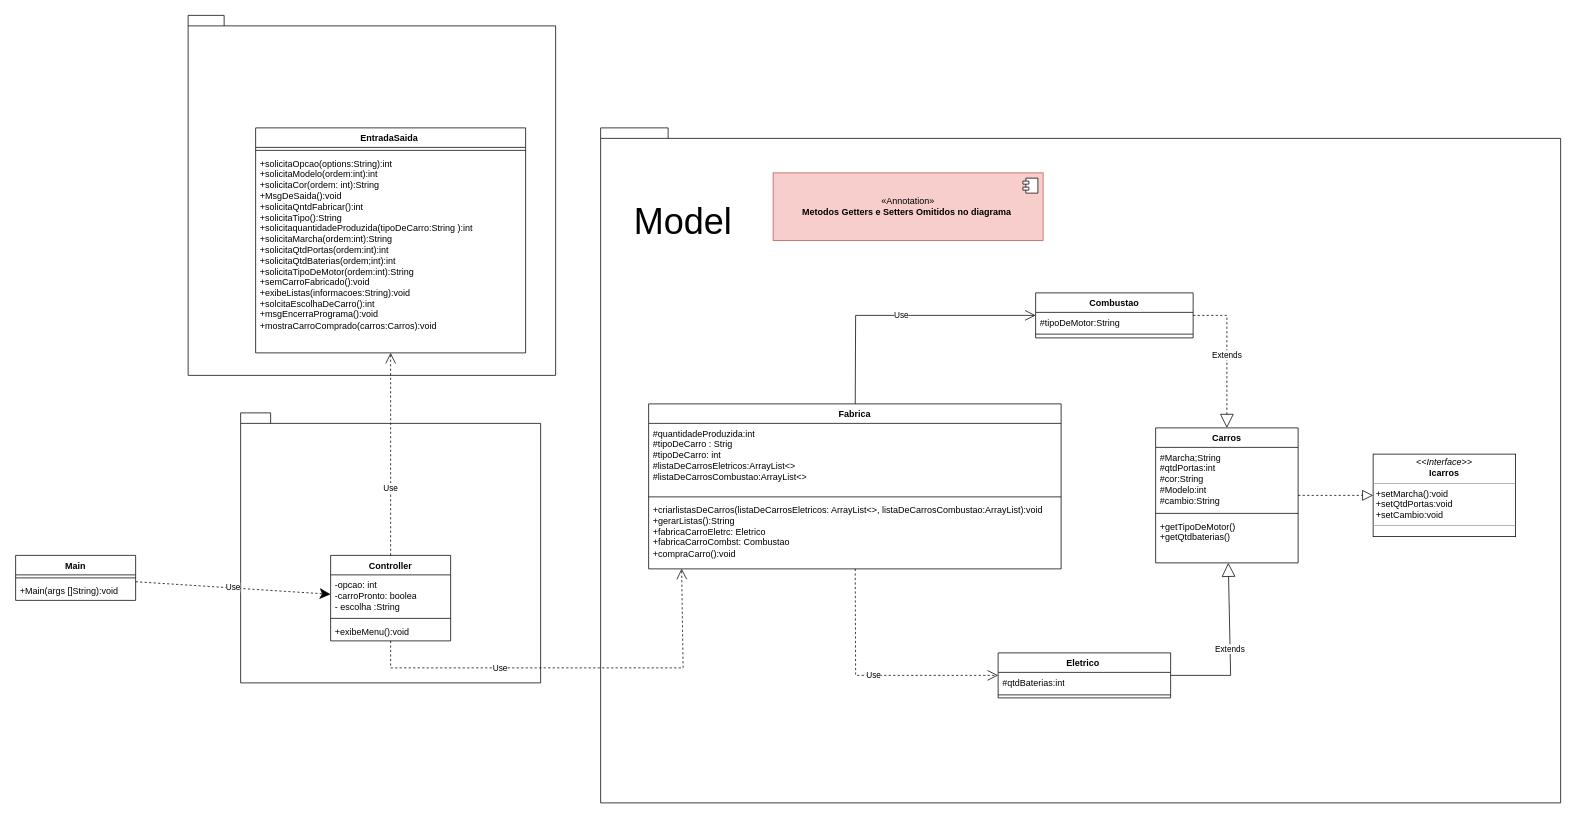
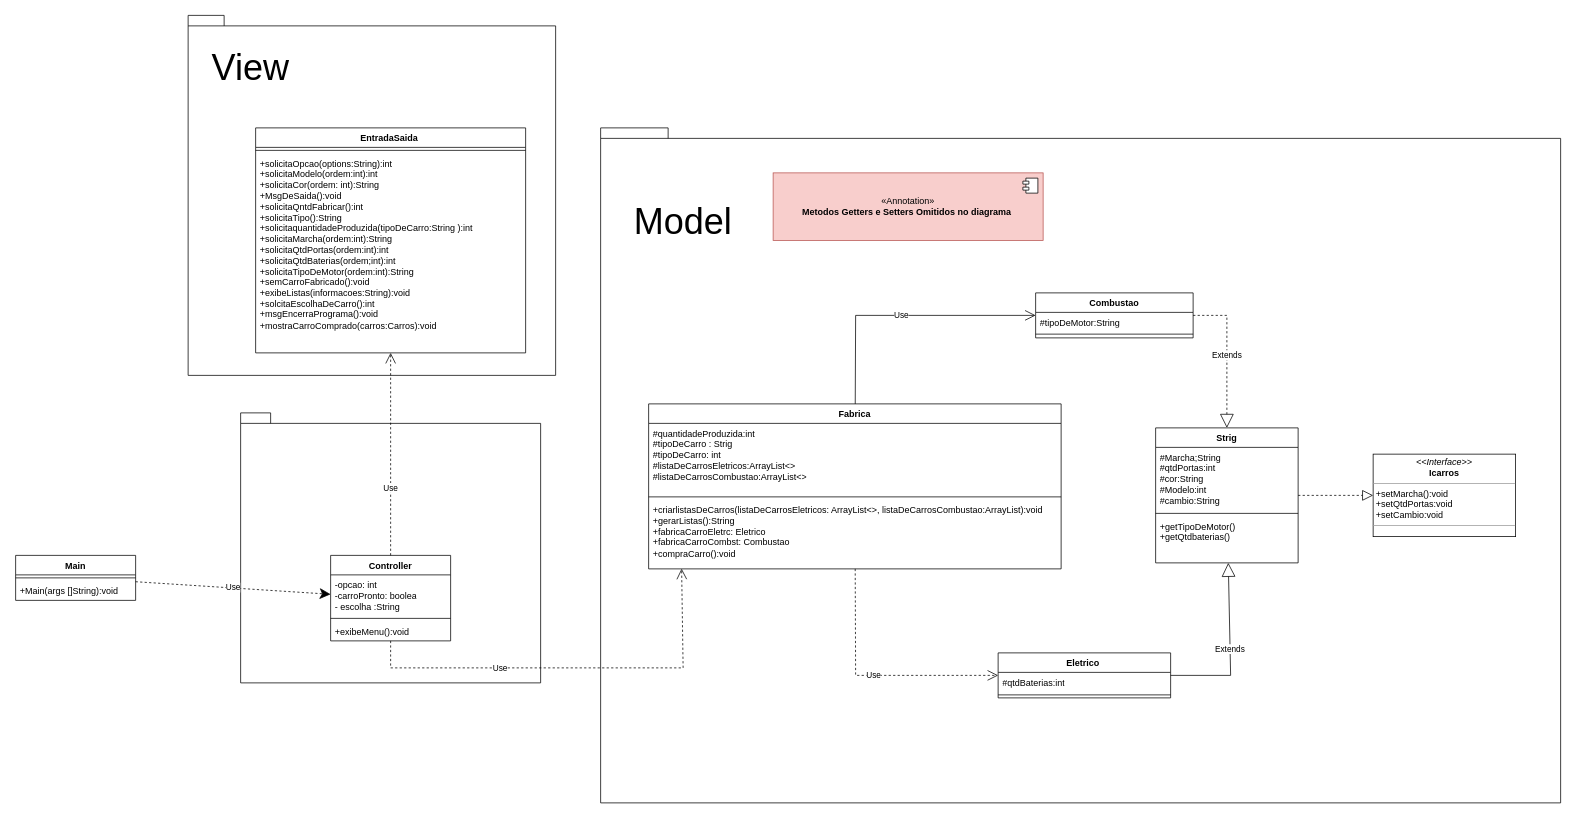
node "View": added
node "Carros": label "Carros" -> "Strig"
